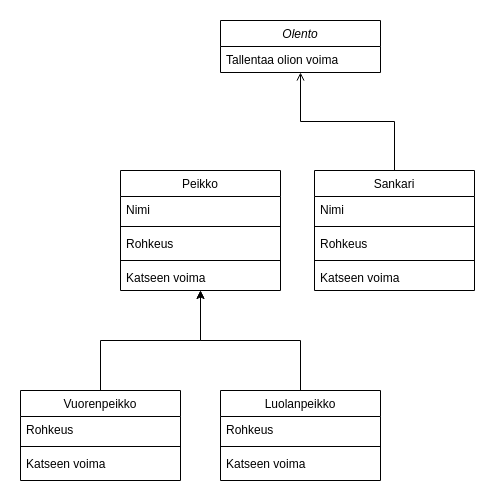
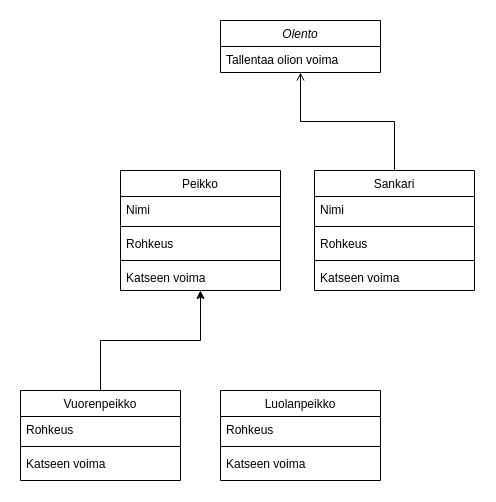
edge "Vuorenpeikko" -> "Peikko": arrowhead open -> classic
edge "Luolanpeikko" -> "Peikko": removed
